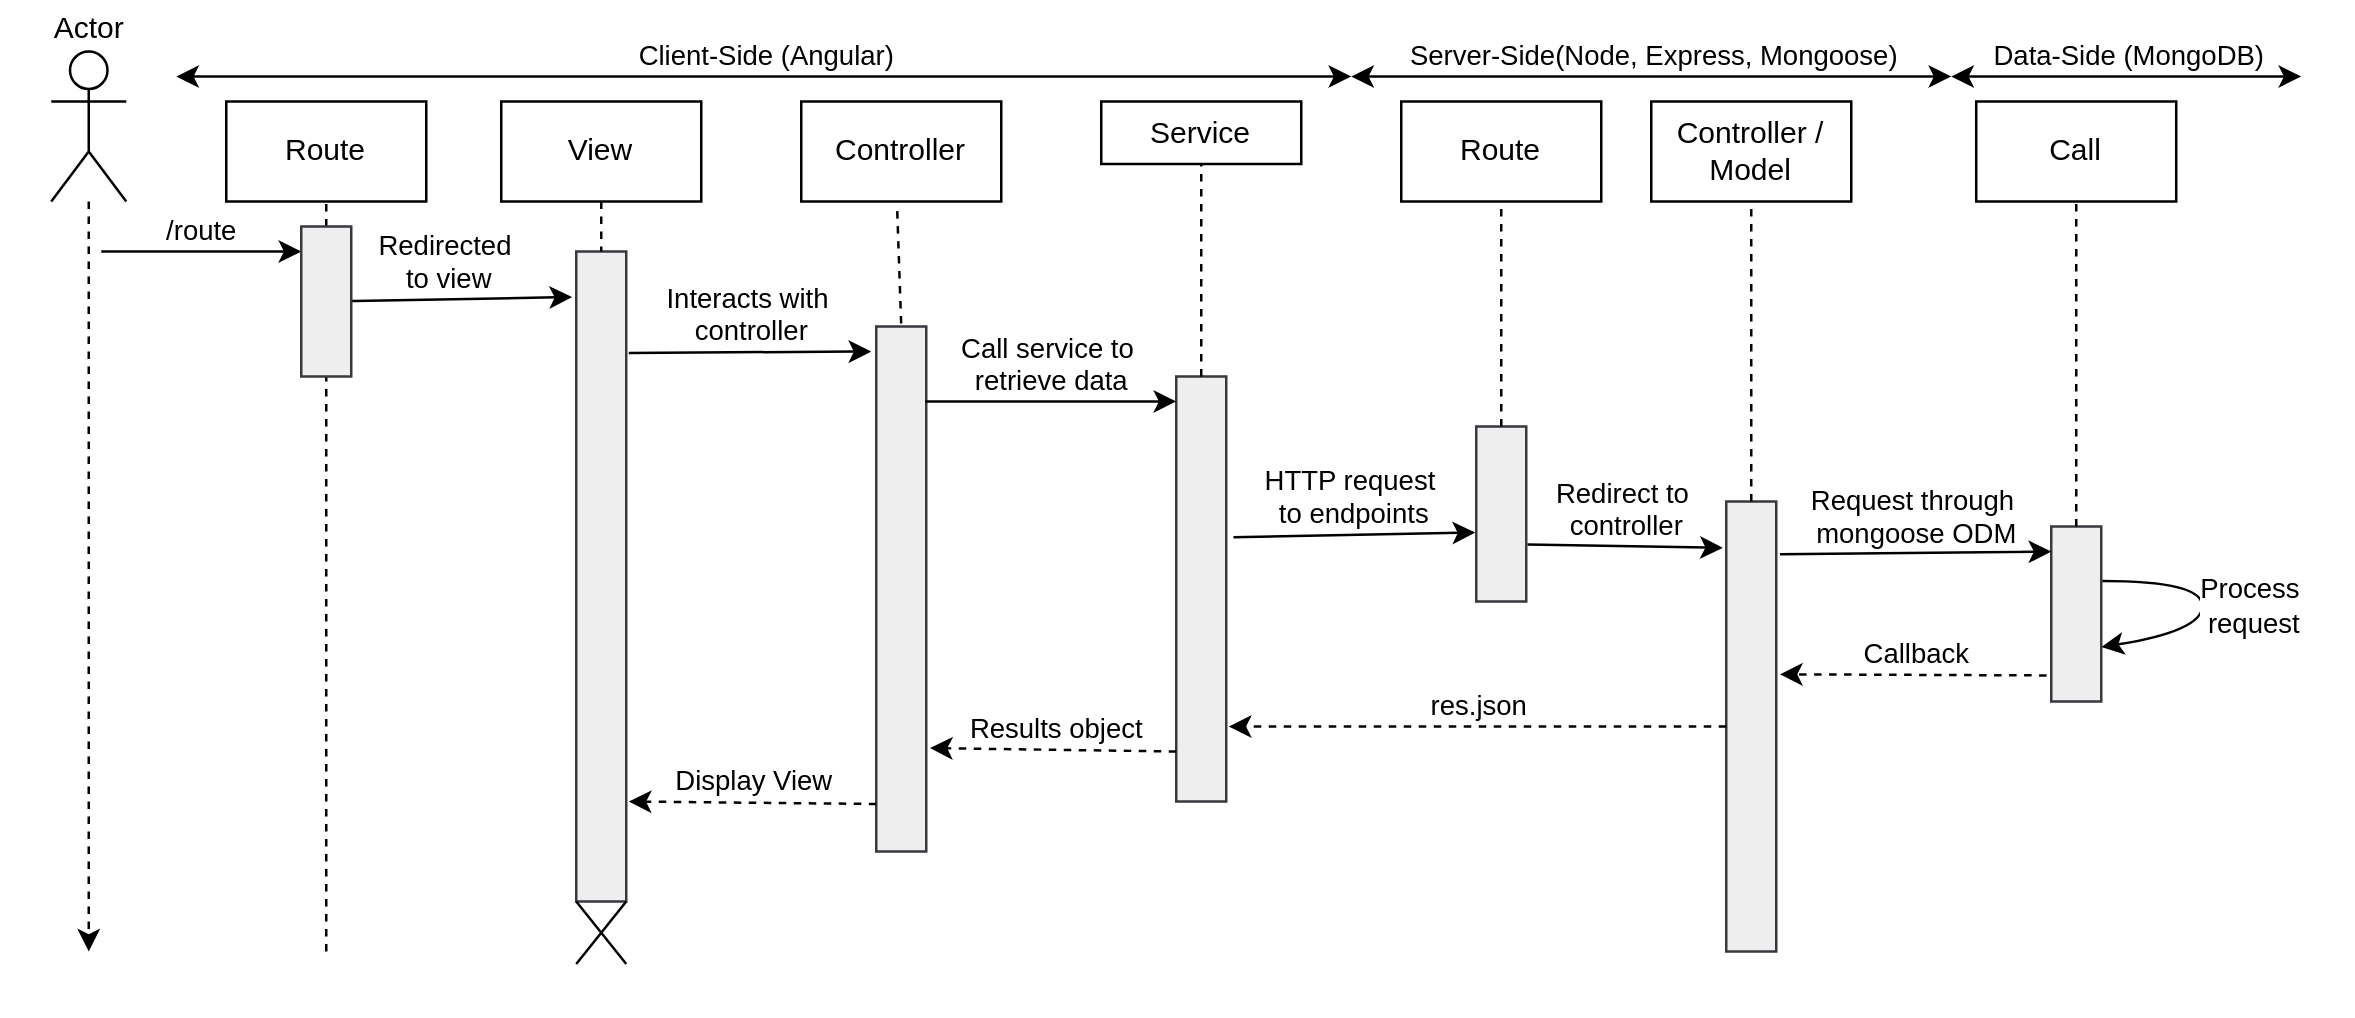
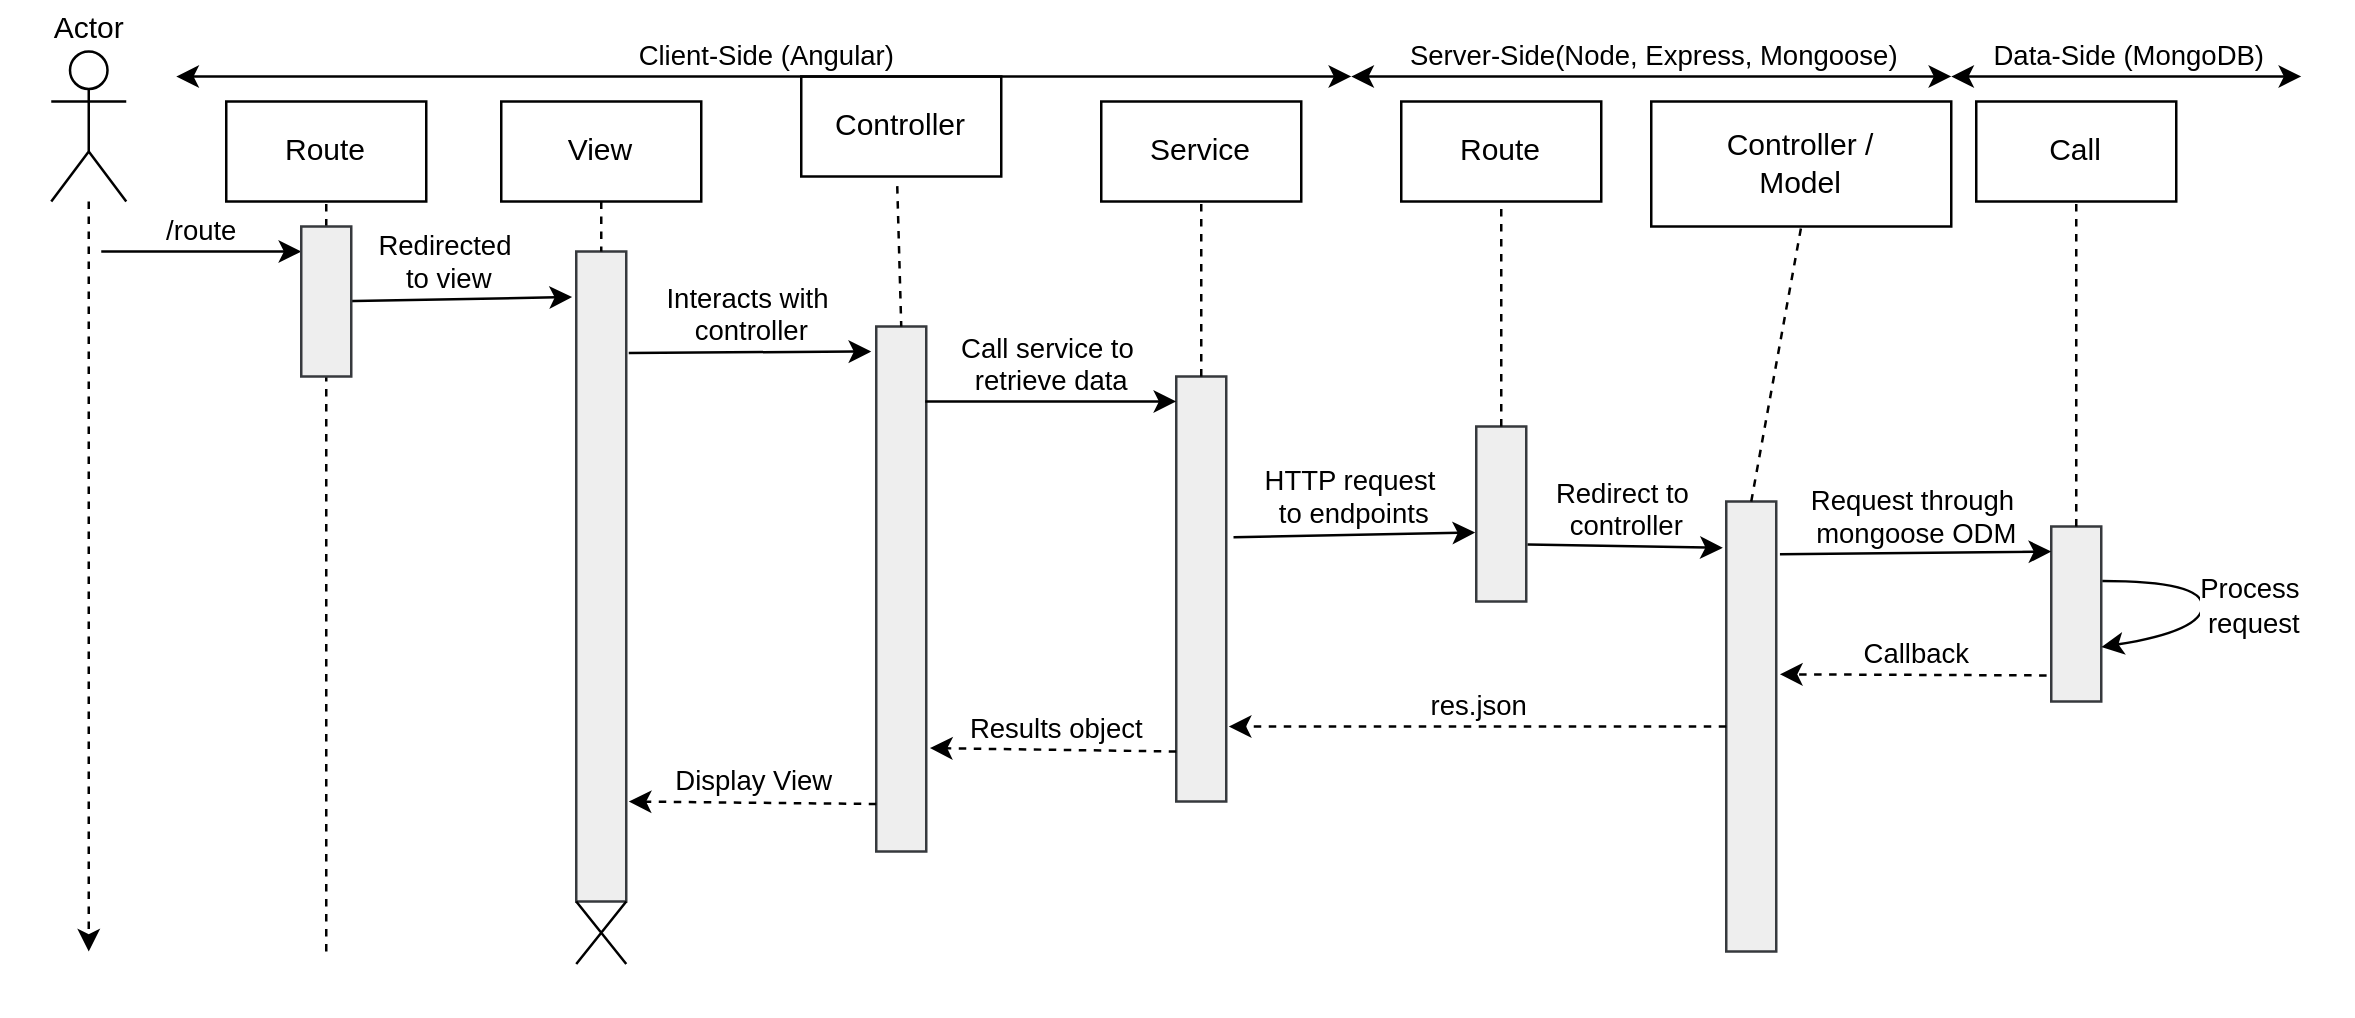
node "Service": size 200x63 -> 200x100
node "Controller": moved (901, 151) -> (901, 126)
node "Controller / Model": size 200x100 -> 300x125
